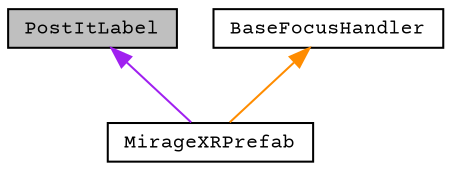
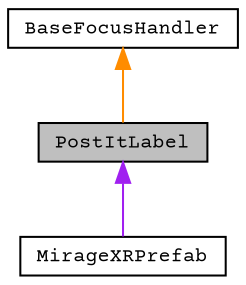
edge "MirageXRPrefab" -> "BaseFocusHandler": now "PostItLabel" -> "BaseFocusHandler"
